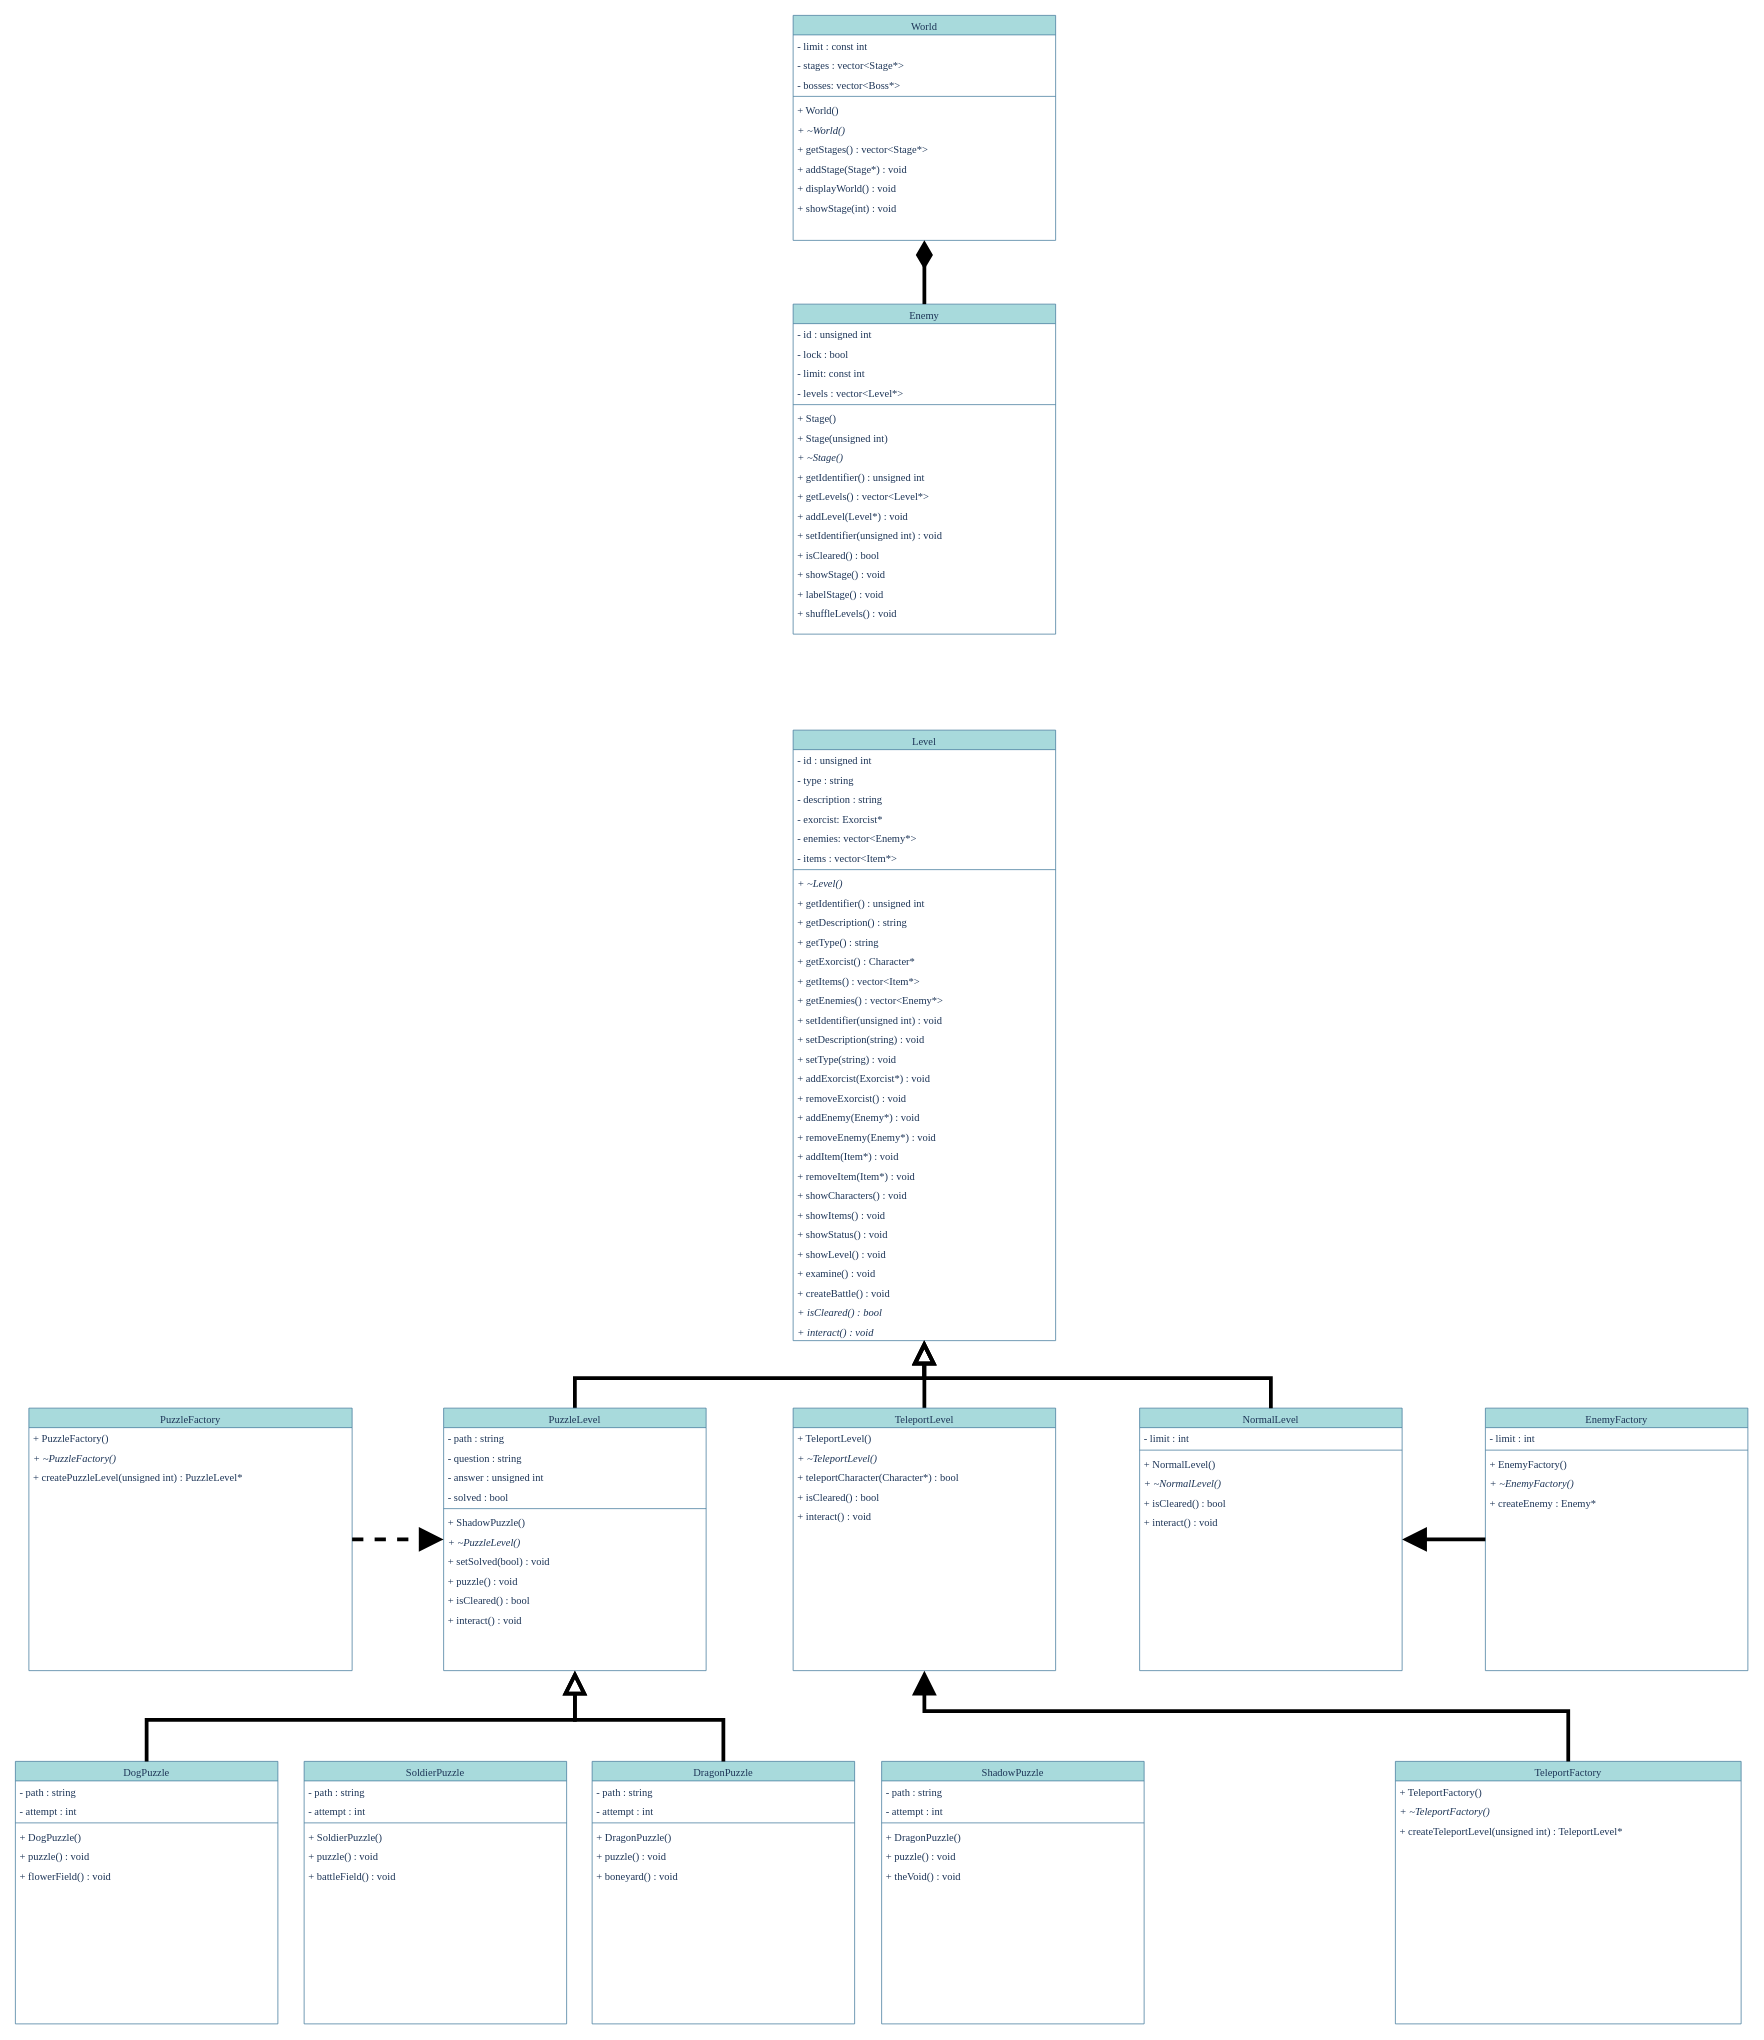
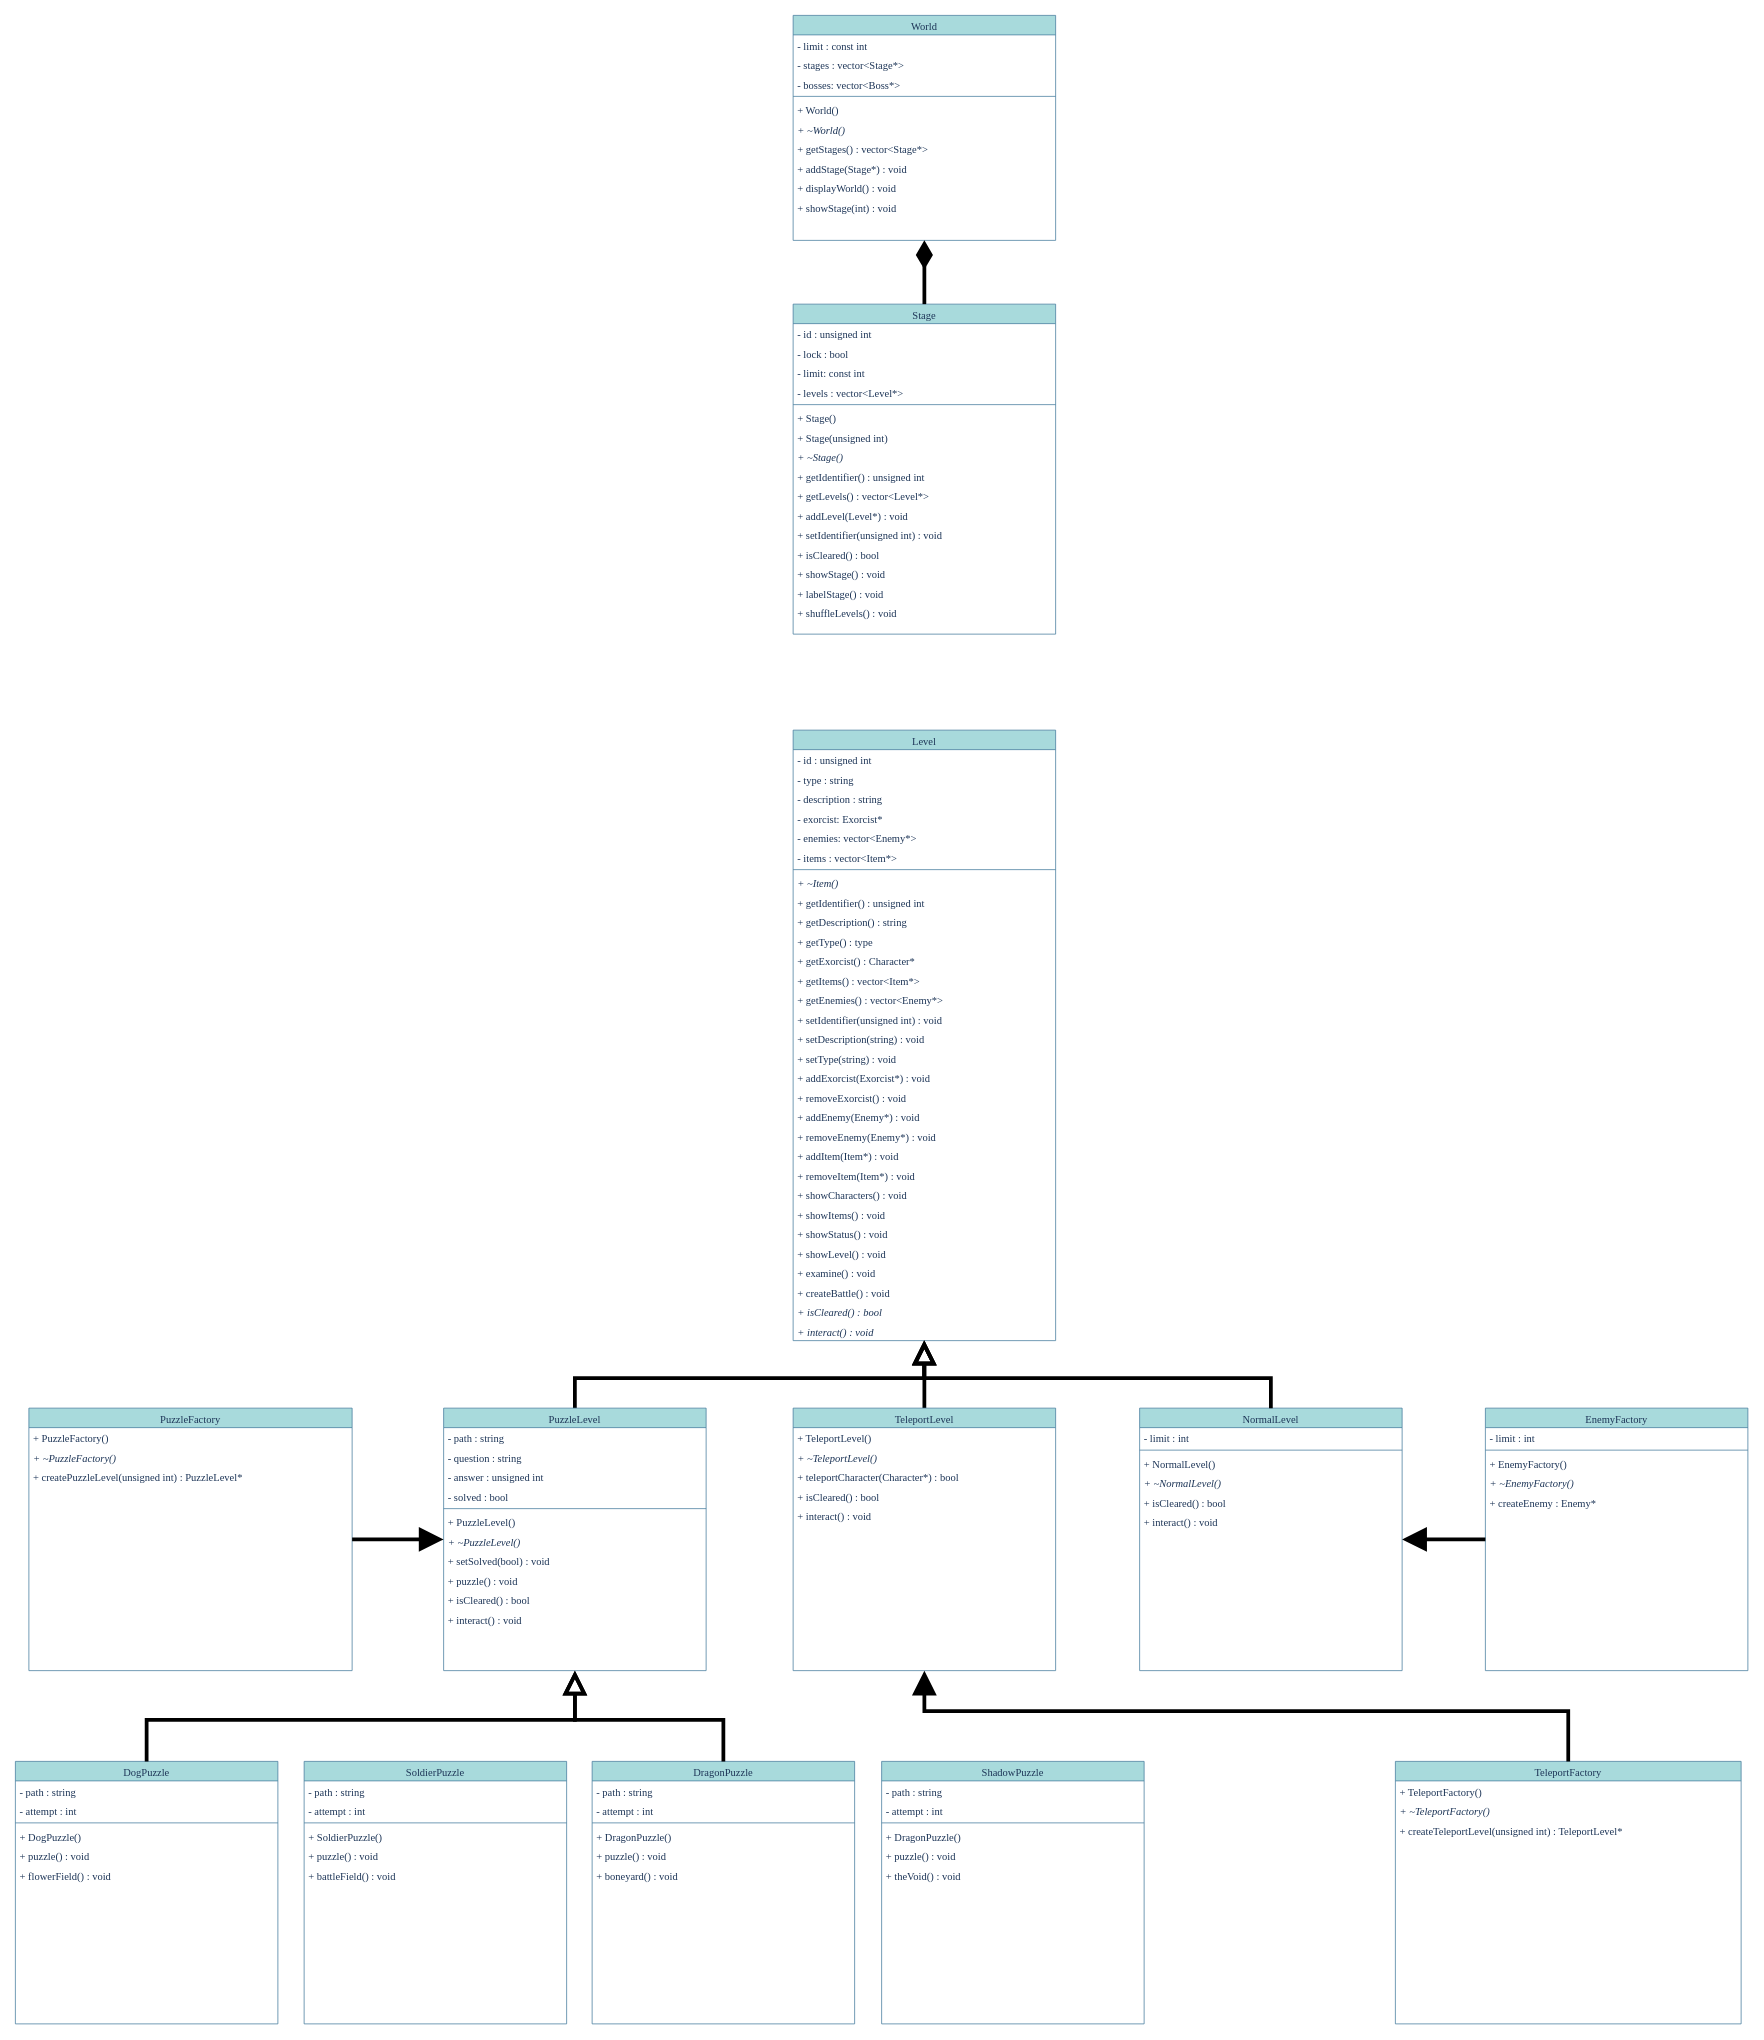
node "Enemy": label "Enemy" -> "Stage"
node "+ ~Level()": label "+ ~Level()" -> "+ ~Item()"
node "+ getType() : string": label "+ getType() : string" -> "+ getType() : type"
node "+ ShadowPuzzle()": label "+ ShadowPuzzle()" -> "+ PuzzleLevel()"
edge "PuzzleFactory" -> "PuzzleLevel": style dashed -> solid
